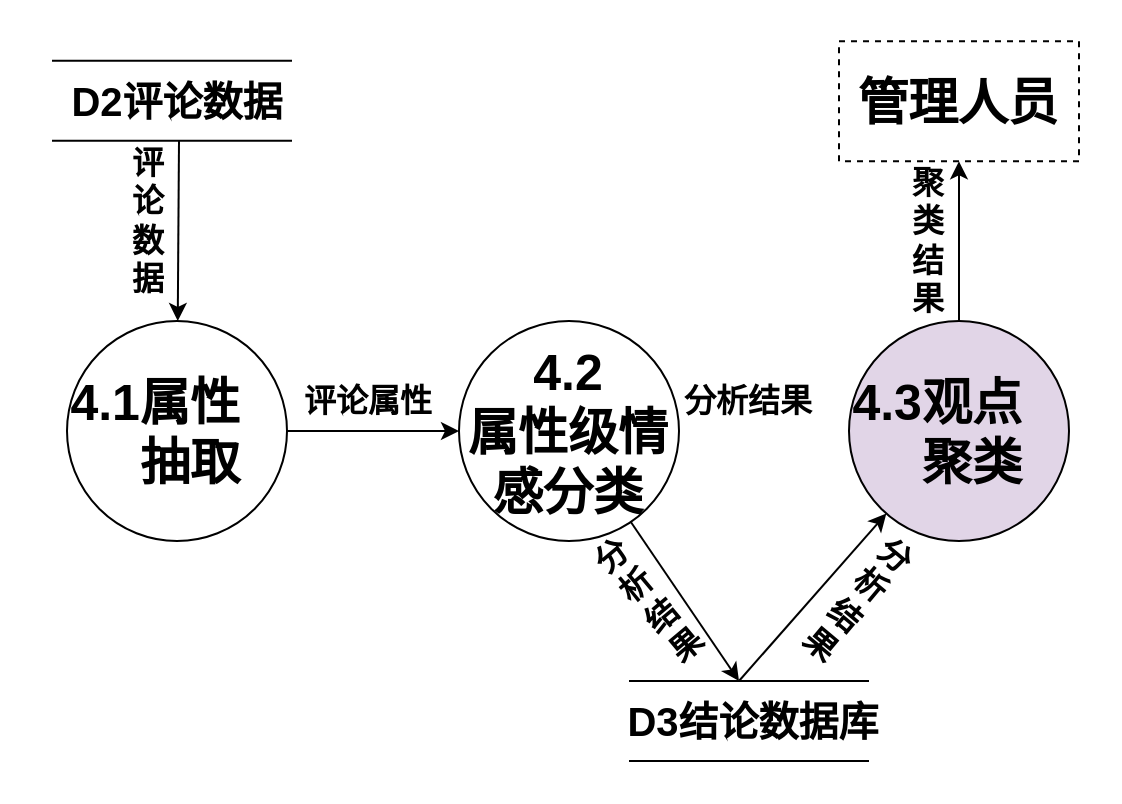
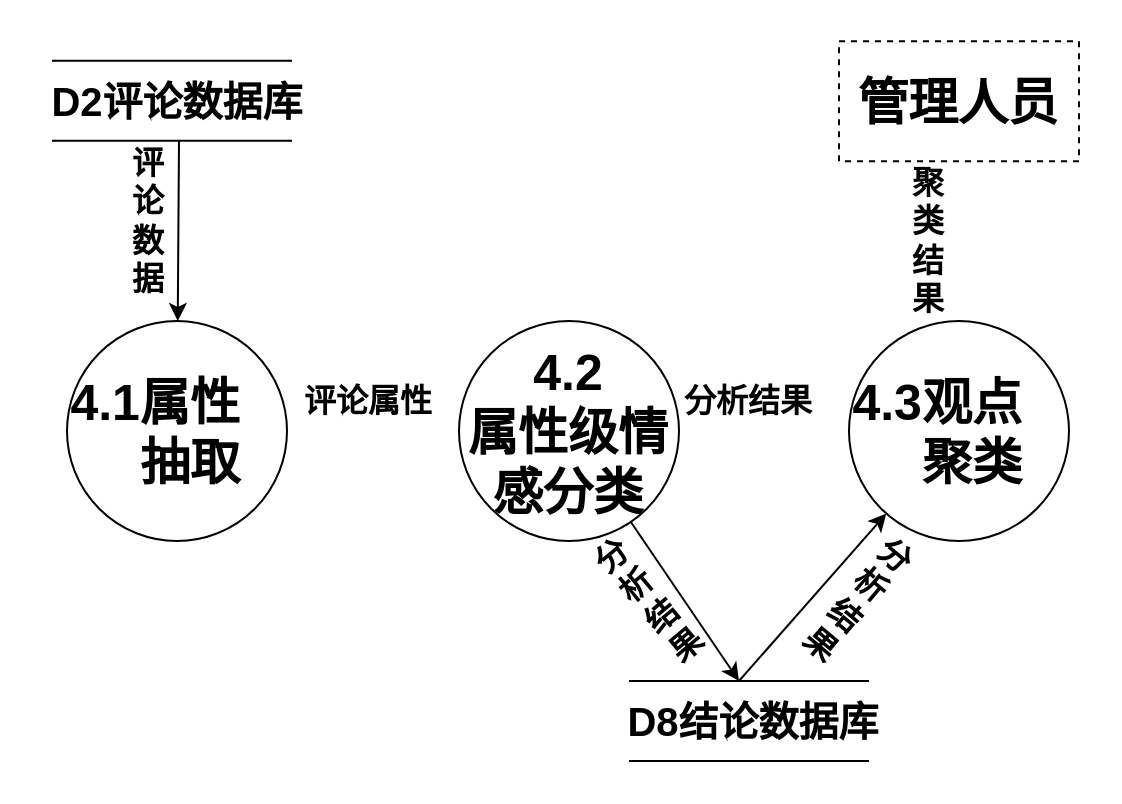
node "D2评论数据": label "D2评论数据" -> "D2评论数据库"
edge "4.3观点 聚类" -> "管理人员": removed
edge "4.1属性 抽取" -> "4.2 属性级情感分类": removed
node "4.3观点 聚类": fillcolor #e1d5e7 -> #ffffff
node "D3结论数据库": label "D3结论数据库" -> "D8结论数据库"
